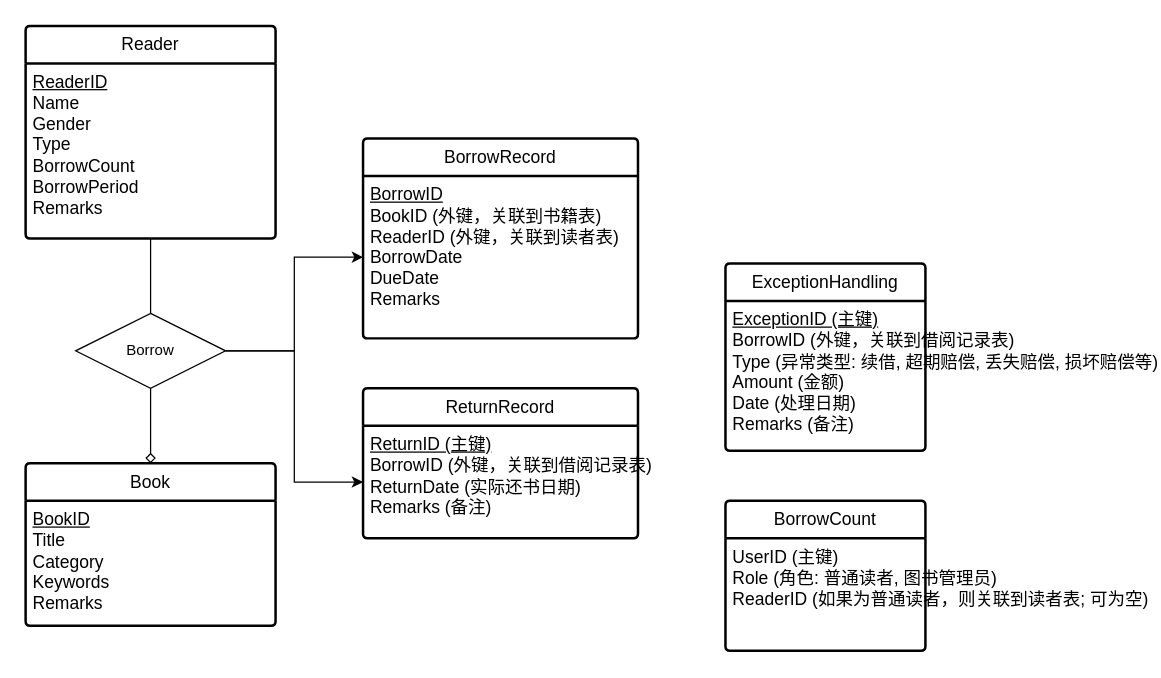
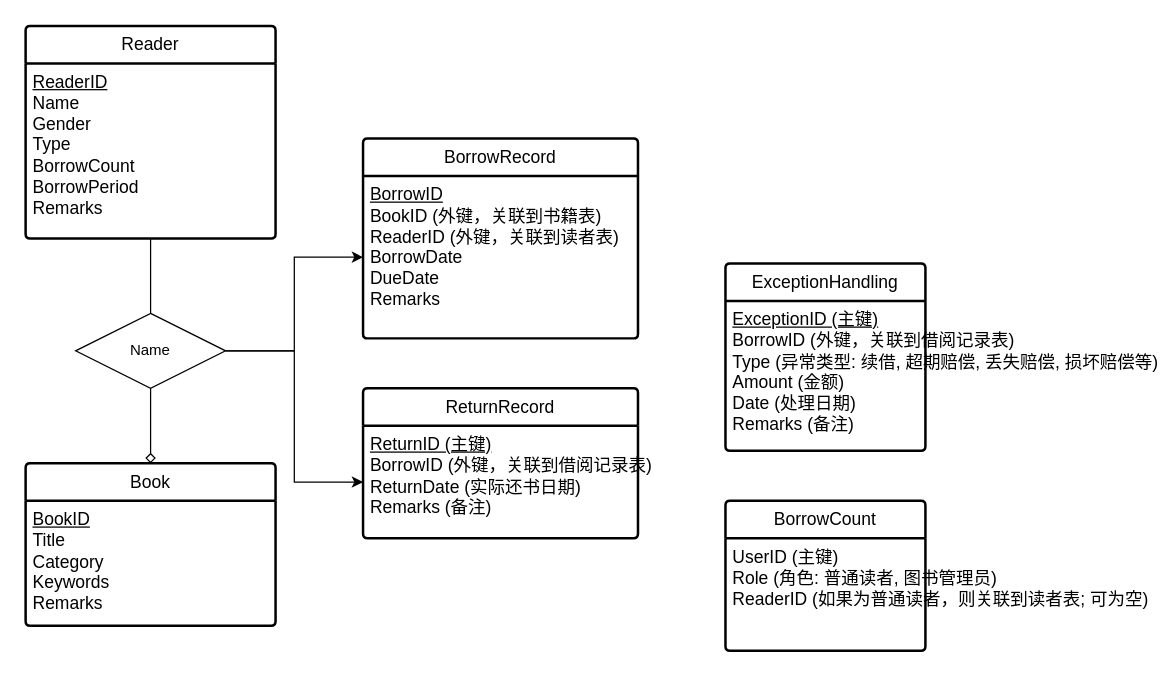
node "Borrow": label "Borrow" -> "Name"
